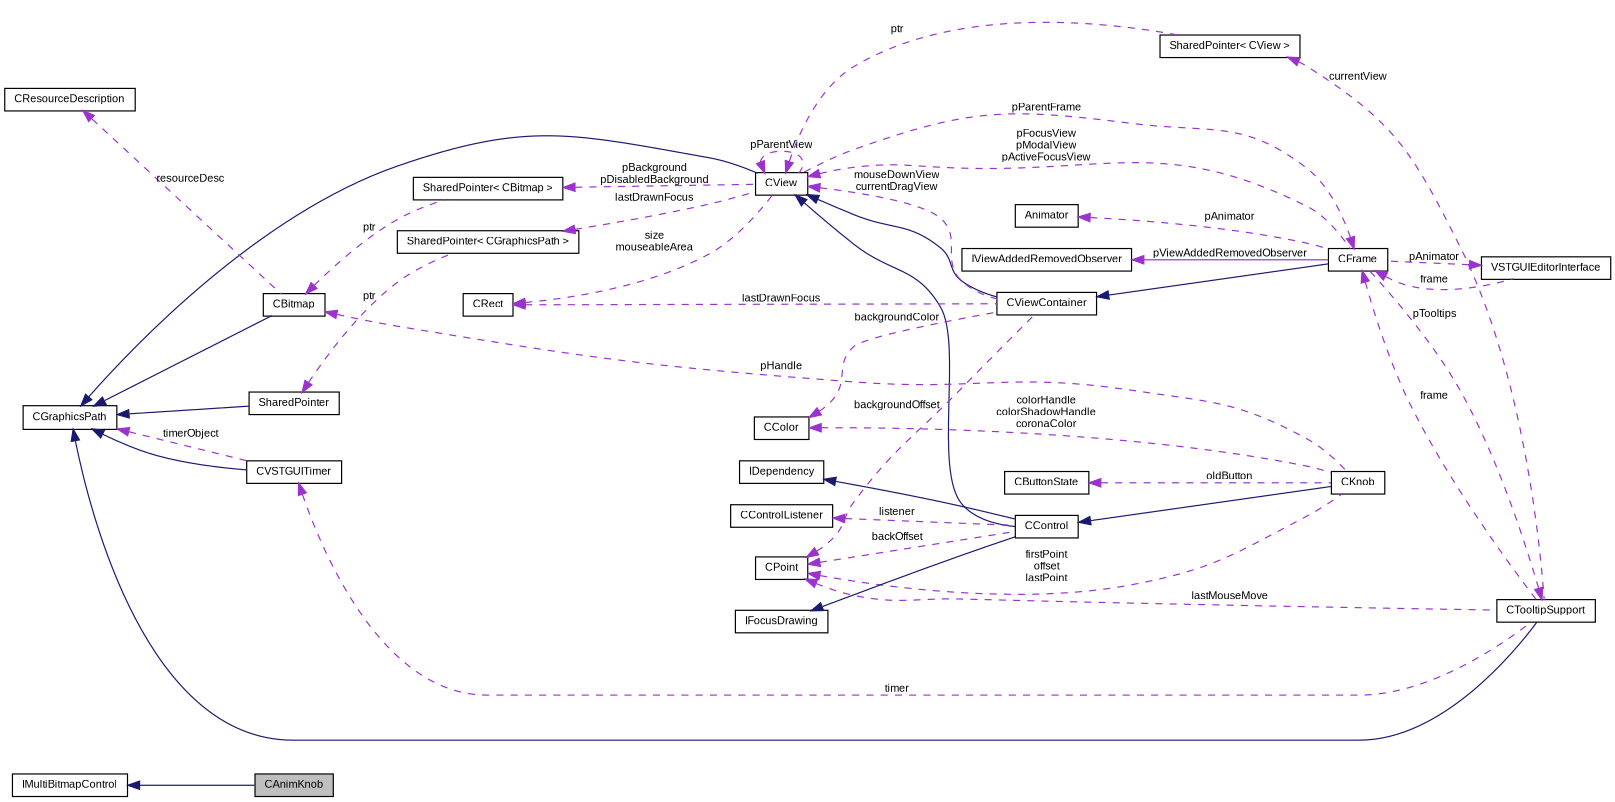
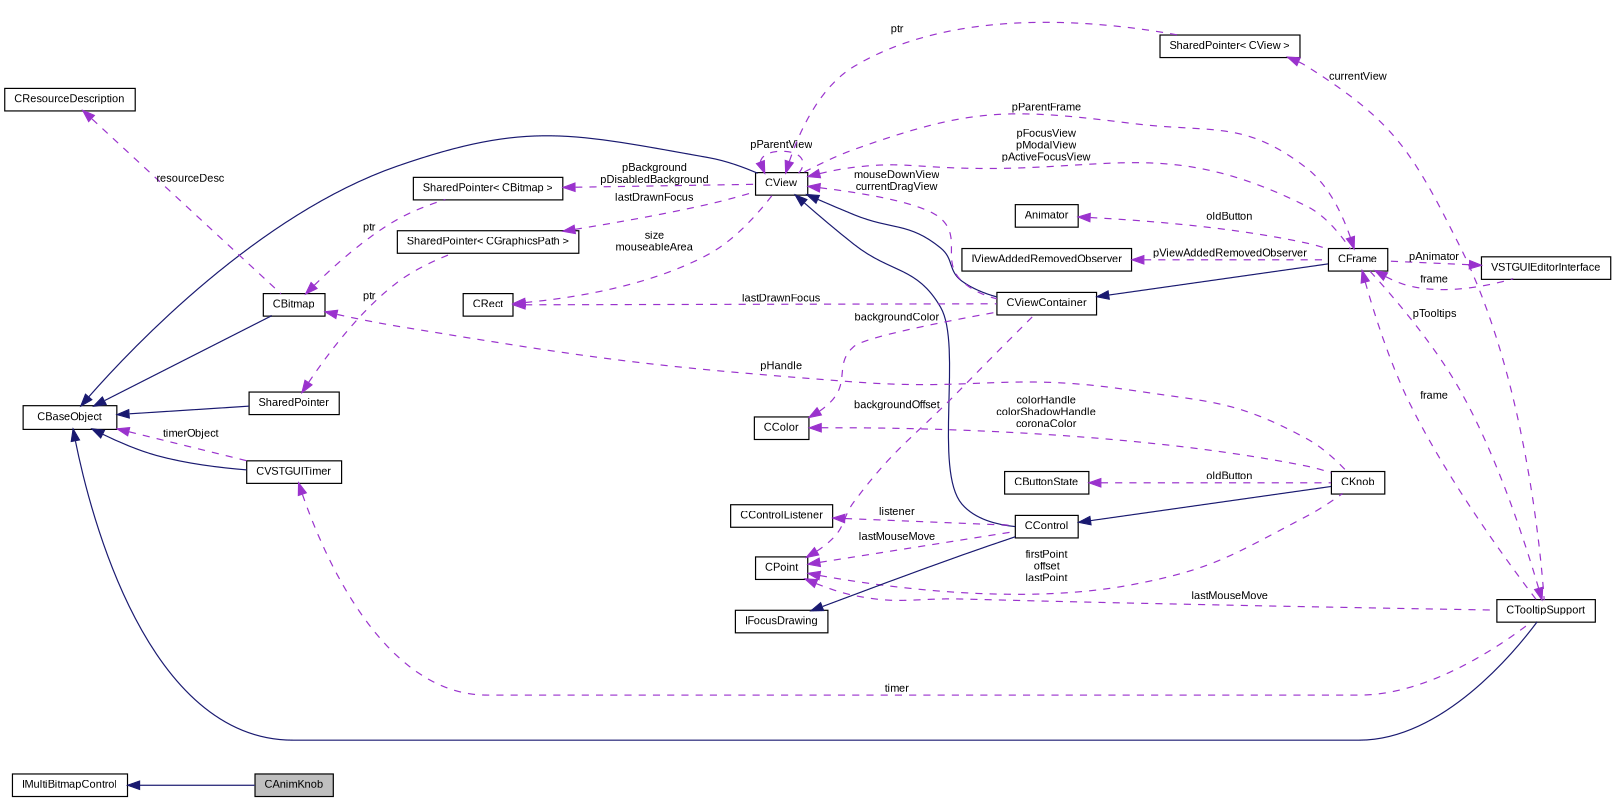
edge "CFrame" -> "Animator": label "pAnimator" -> "oldButton"
edge "CFrame" -> "IViewAddedRemovedObserver": style solid -> dashed
node "CGraphicsPath": label "CGraphicsPath" -> "CBaseObject"
node "IDependency": removed
edge "CControl" -> "CPoint": label "backOffset" -> "lastMouseMove"
